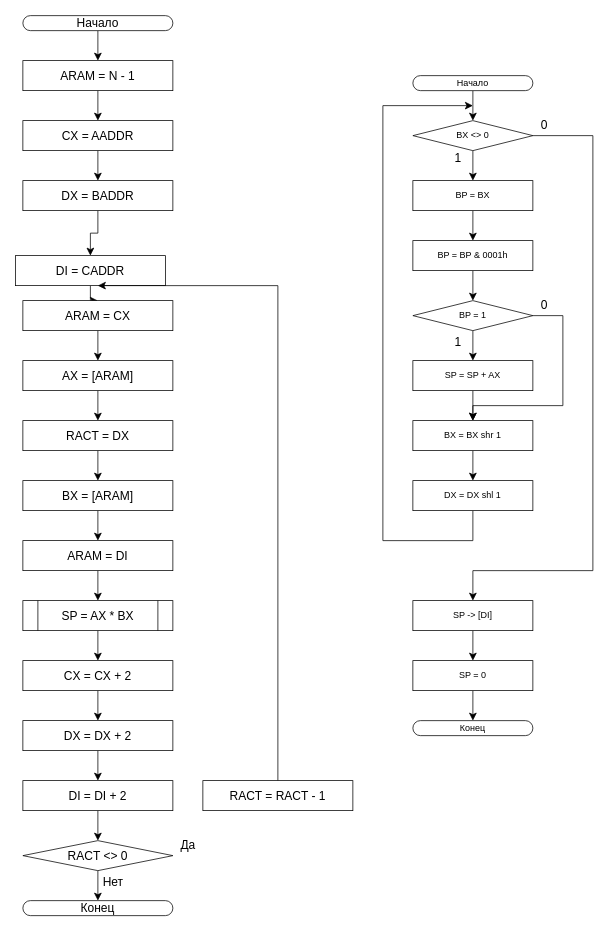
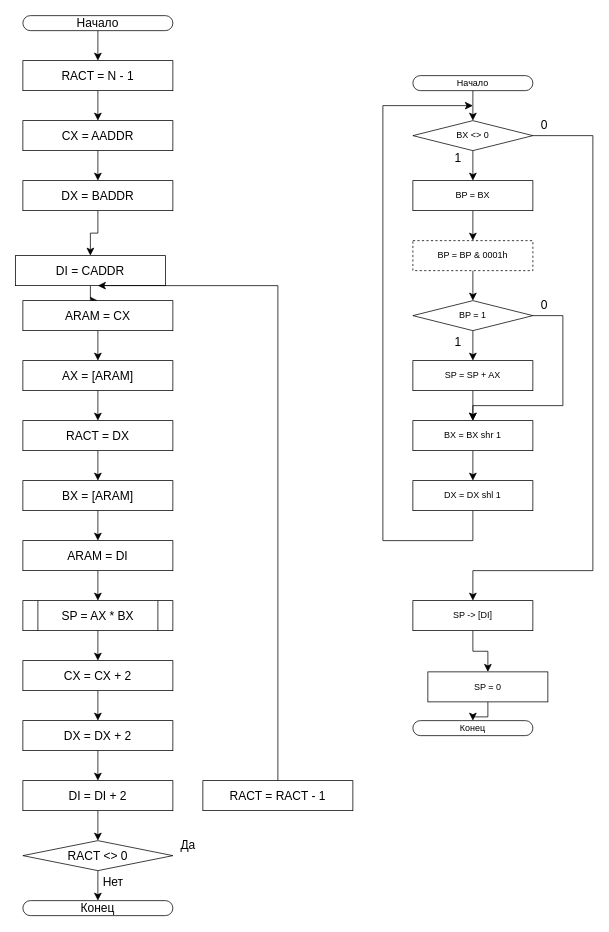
node "ARAM = N - 1": label "ARAM = N - 1" -> "RACT = N - 1"
node "BP = BP & 0001h": style solid -> dashed
node "SP = 0": moved (473, 675) -> (488, 687)
